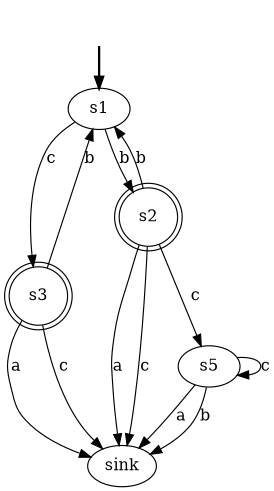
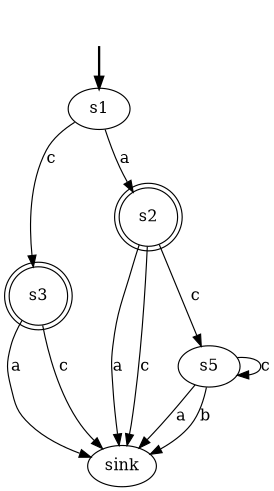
edge "s1" -> "s2": label "b" -> "a"
edge "s2" -> "s1": removed, label "b"
edge "s3" -> "s1": removed, label "b"
